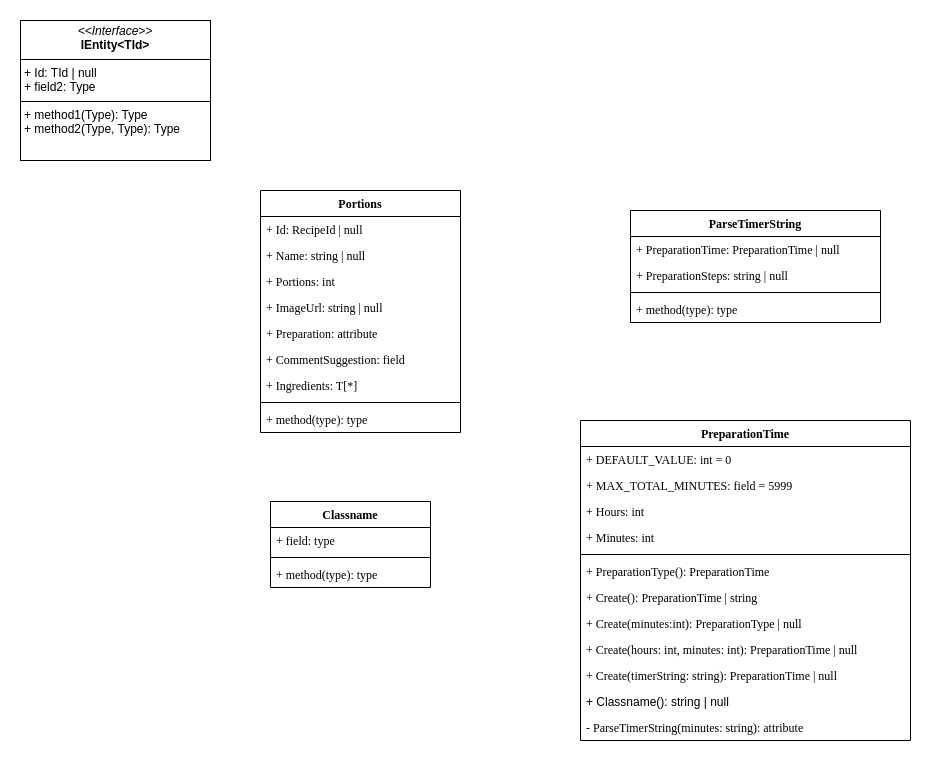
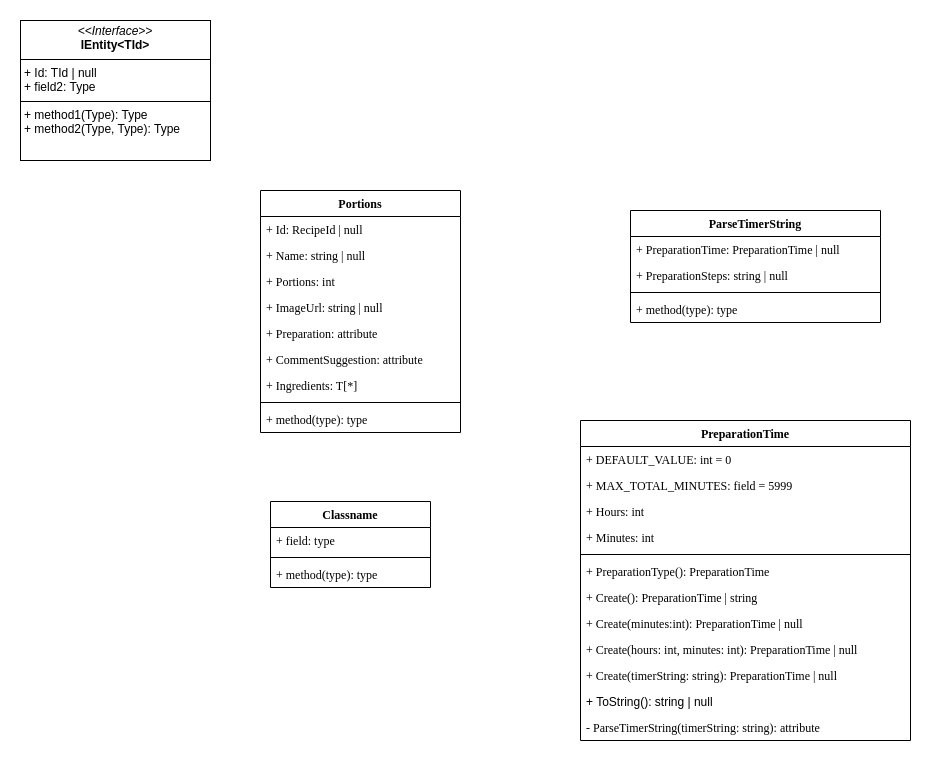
node "+ CommentSuggestion: field": label "+ CommentSuggestion: field" -> "+ CommentSuggestion: attribute"
node "+ Create(minutes:int): PreparationType | null": label "+ Create(minutes:int): PreparationType | null" -> "+ Create(minutes:int): PreparationTime | null"
node "+ Classname(): string | null": label "+ Classname(): string | null" -> "+ ToString(): string | null"
node "- ParseTimerString(minutes: string): attribute": label "- ParseTimerString(minutes: string): attribute" -> "- ParseTimerString(timerString: string): attribute"
